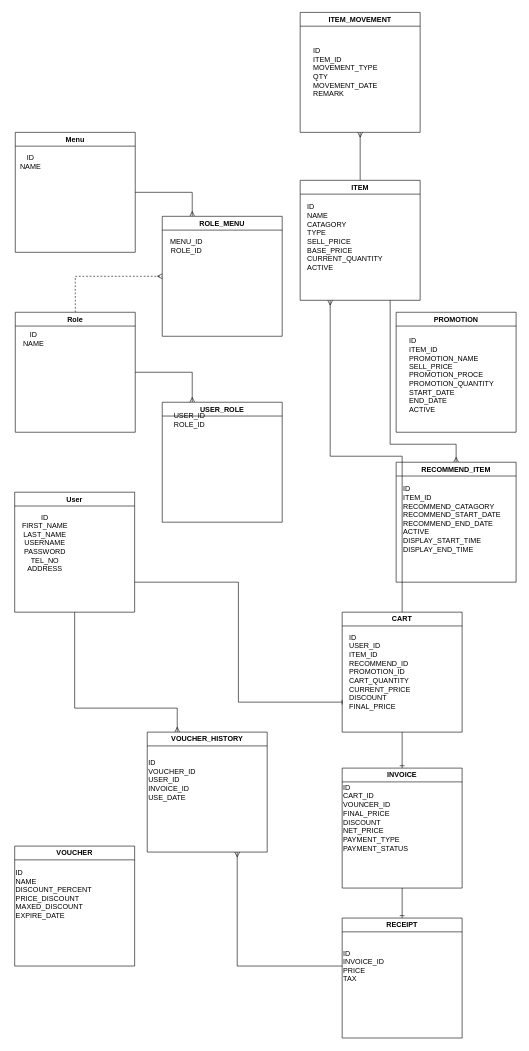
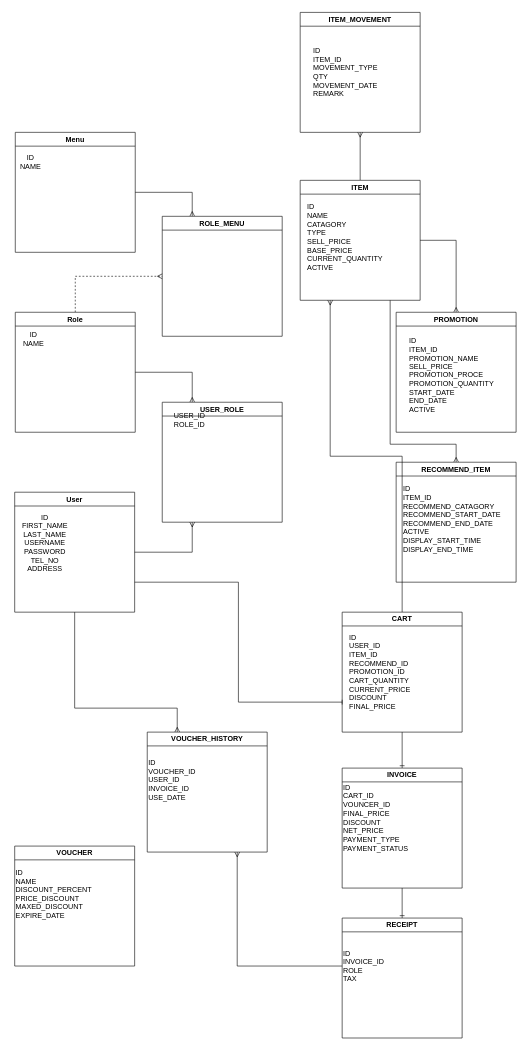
node "MENU_ID ROLE_ID": removed
edge "ITEM" -> "PROMOTION": added
edge "User" -> "USER_ROLE": added
node "ID INVOICE_ID PRICE TAX": label "ID INVOICE_ID PRICE TAX" -> "ID INVOICE_ID ROLE TAX"
